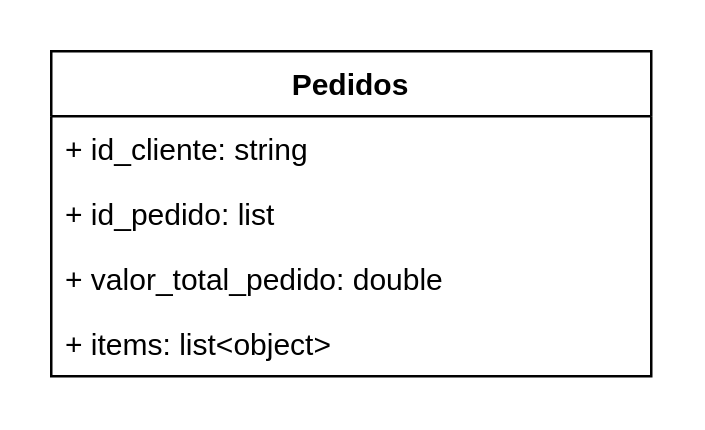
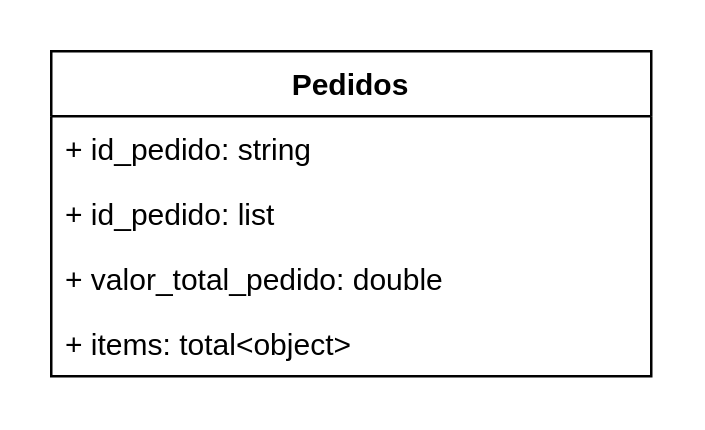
node "+ id_cliente: string": label "+ id_cliente: string" -> "+ id_pedido: string"
node "+ items: list<object>": label "+ items: list<object>" -> "+ items: total<object>"
